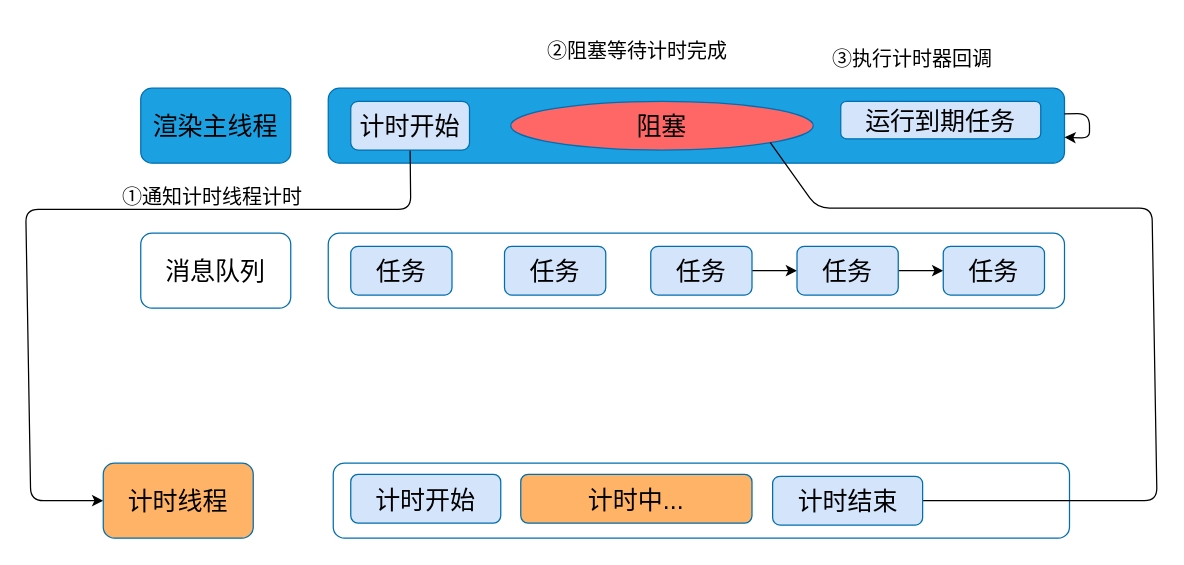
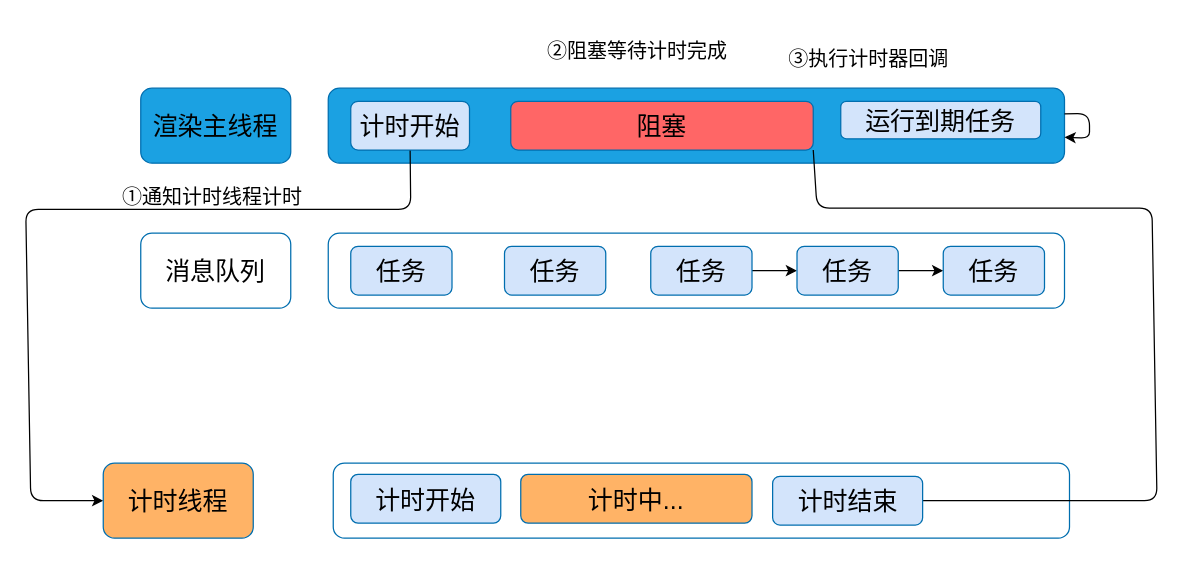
node "③执行计时器回调": moved (912, 57) -> (868, 57)
node "阻塞": shape ellipse -> rounded rectangle
